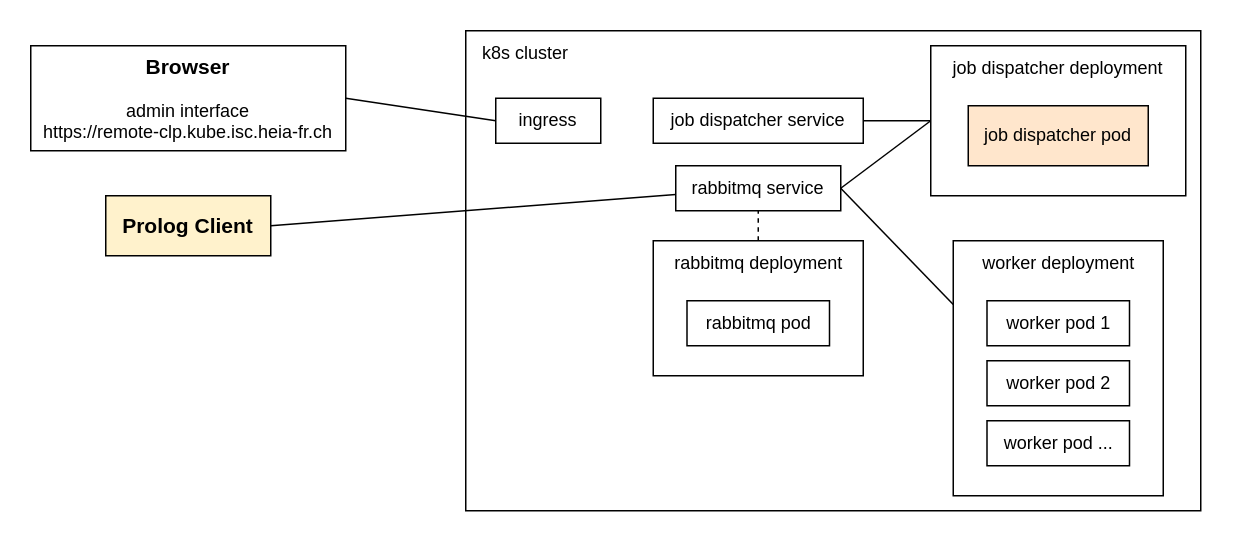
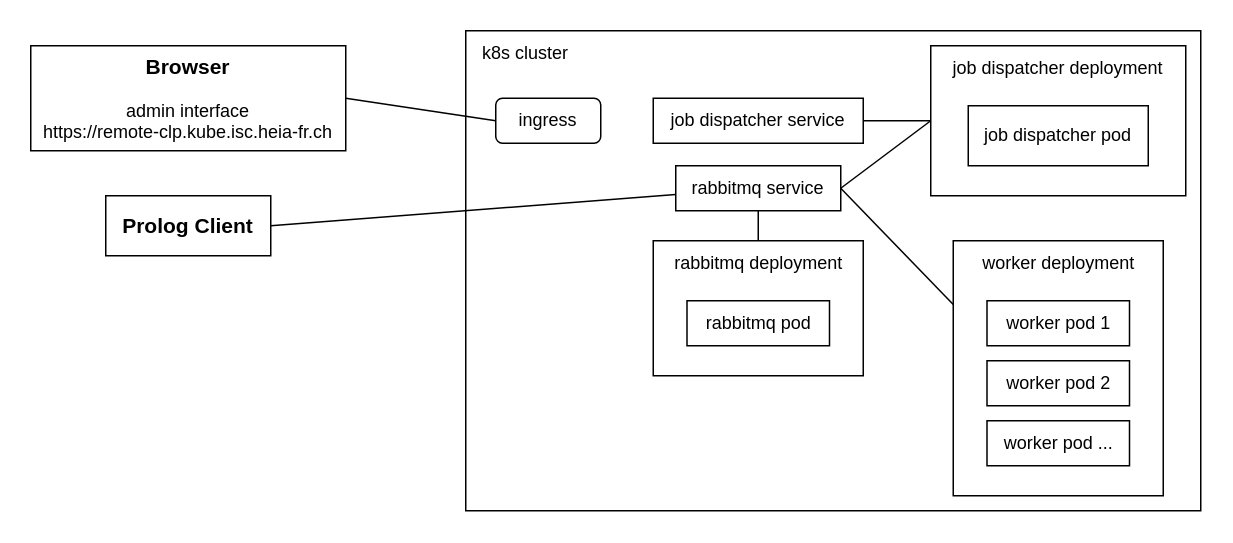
node "ingress": shape rectangle -> rounded rectangle
node "job dispatcher pod": fillcolor #ffe6cc -> #ffffff
edge "rabbitmq service" -- "rabbitmq deployment": style dashed -> solid
node "Prolog Client": fillcolor #fff2cc -> #ffffff
